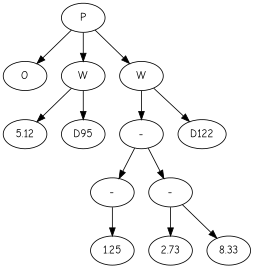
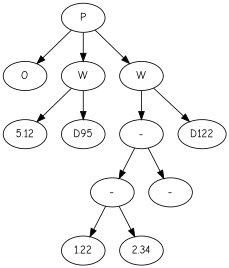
node "1.25": label "1.25" -> "1.22"
node "2.34": added
node "2.73": removed
node "8.33": removed
